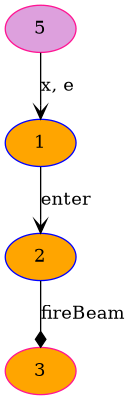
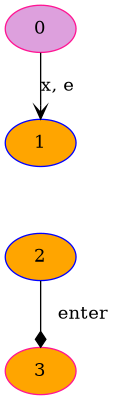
node "5": label "5" -> "0"
edge "1" -> "2": removed, label "enter"
edge "2" -> "3": label "fireBeam" -> "enter"
